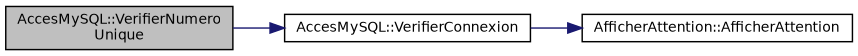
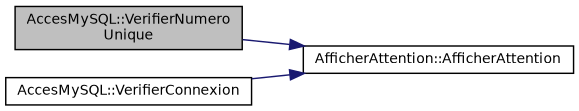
edge "AccesMySQL::VerifierNumero Unique" -> "AccesMySQL::VerifierConnexion": now "AccesMySQL::VerifierNumero Unique" -> "AfficherAttention::AfficherAttention"
